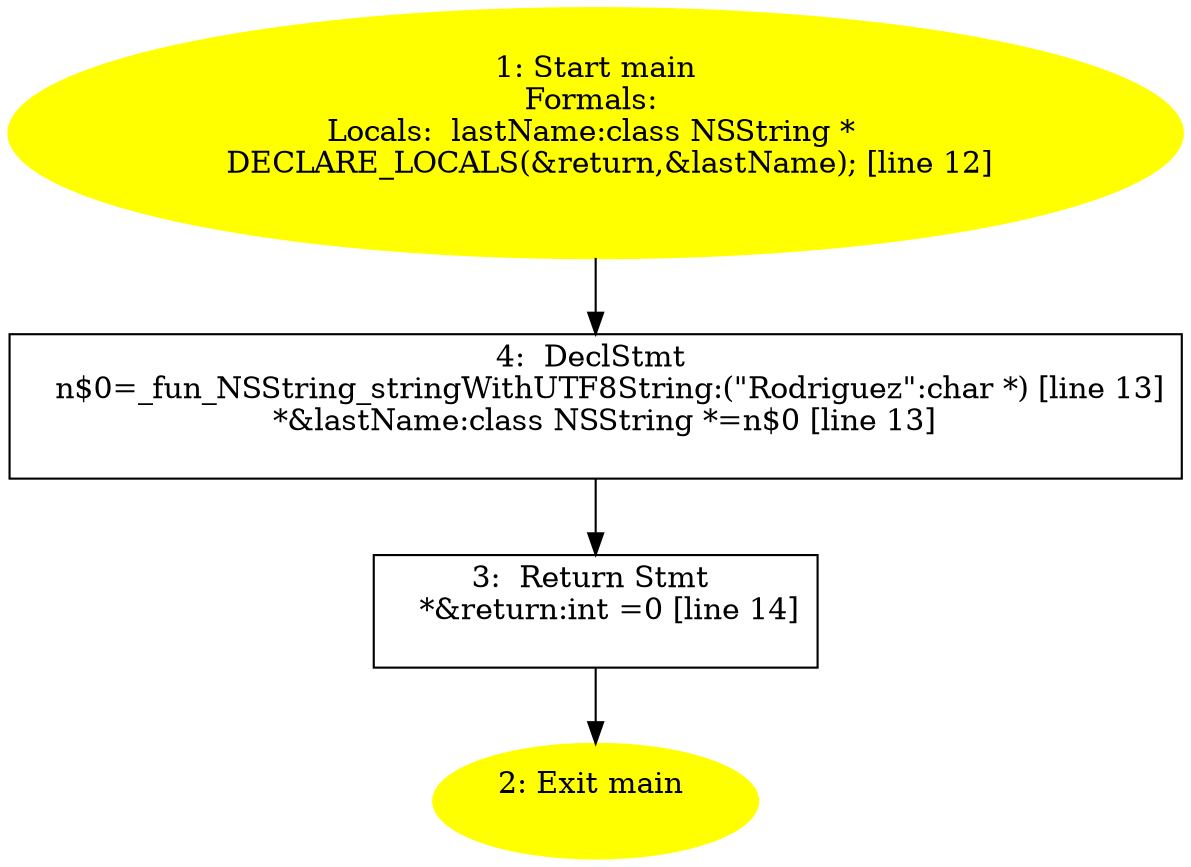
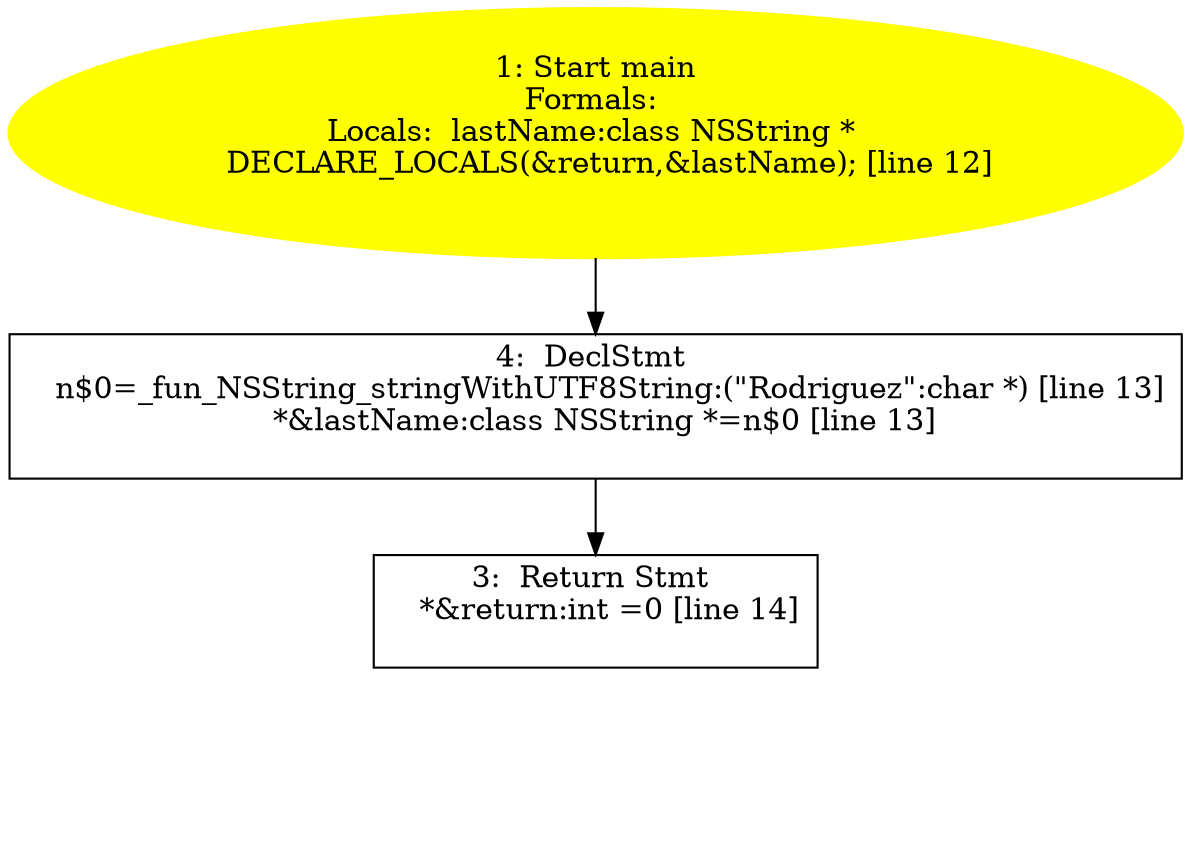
node "2: Exit main": removed
